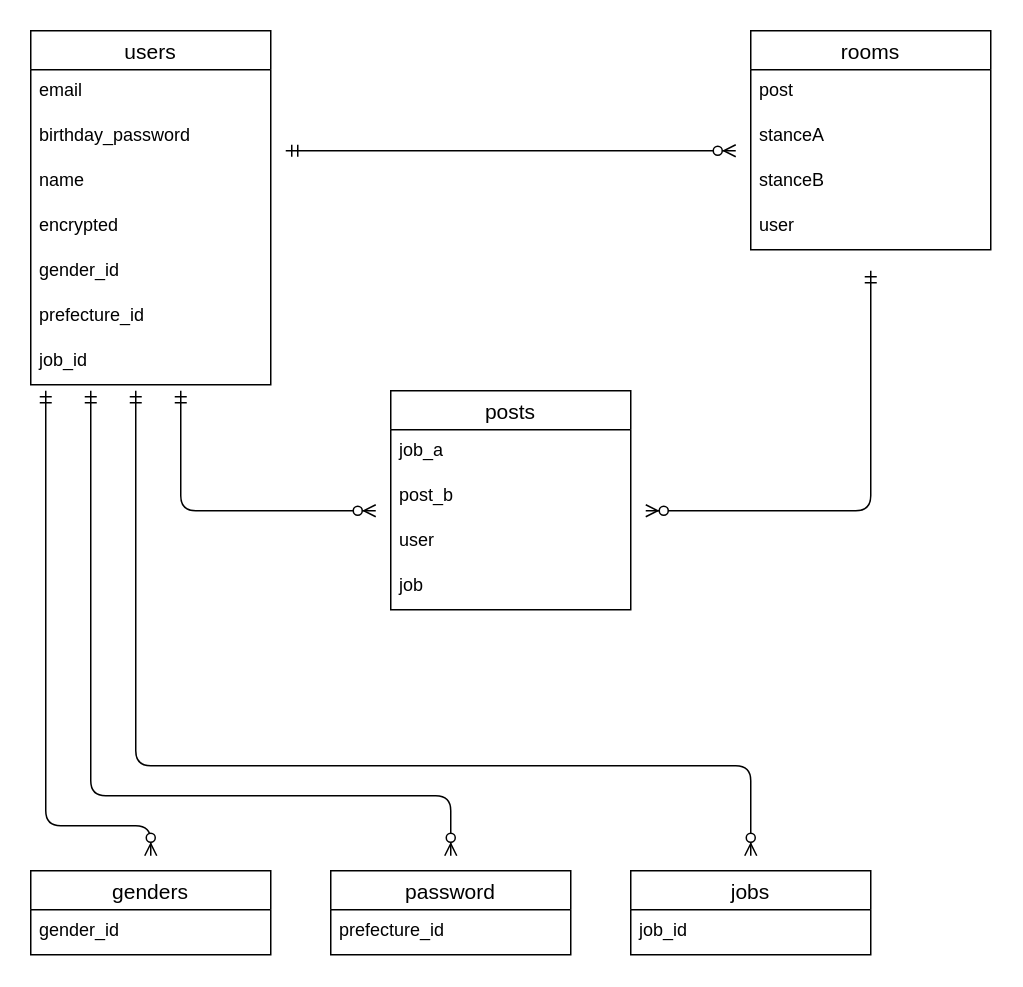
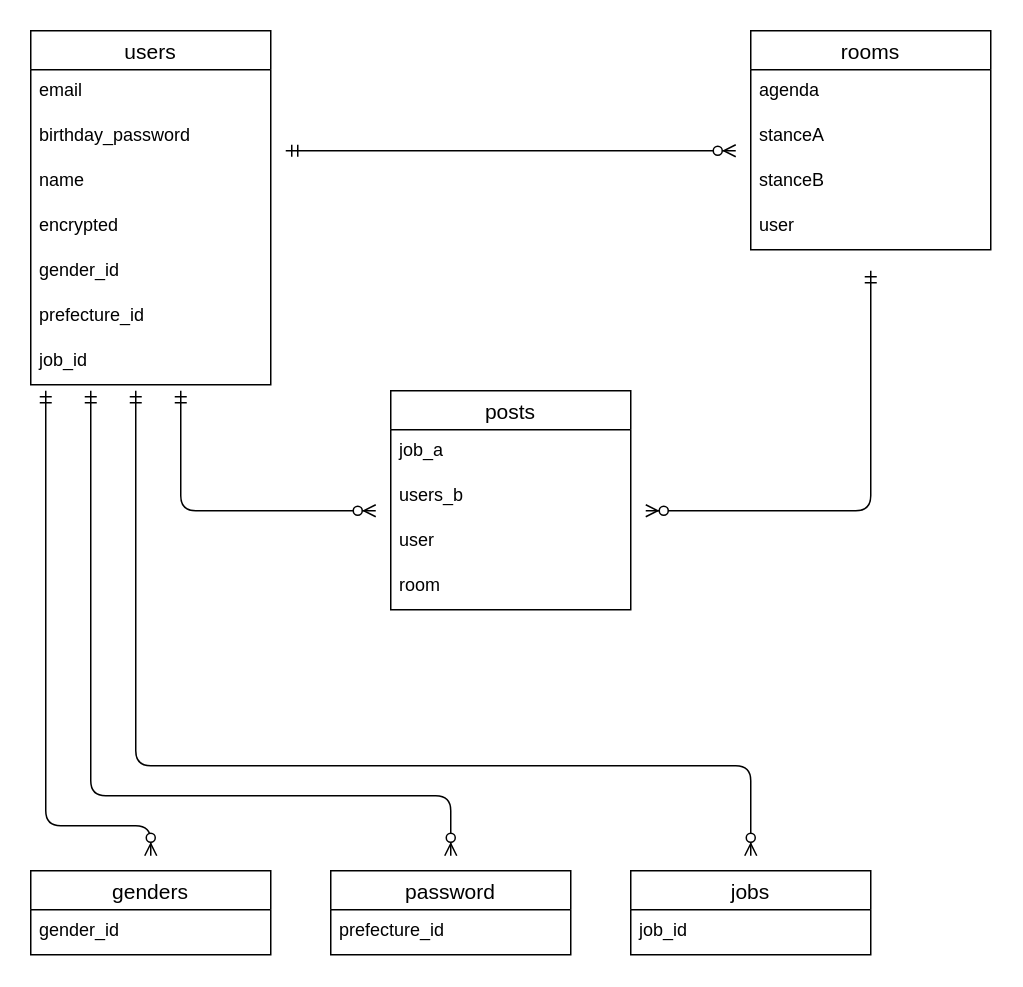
node "post": label "post" -> "agenda"
node "post_b": label "post_b" -> "users_b"
node "job": label "job" -> "room"
